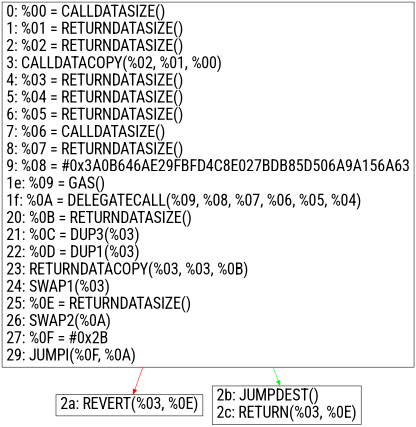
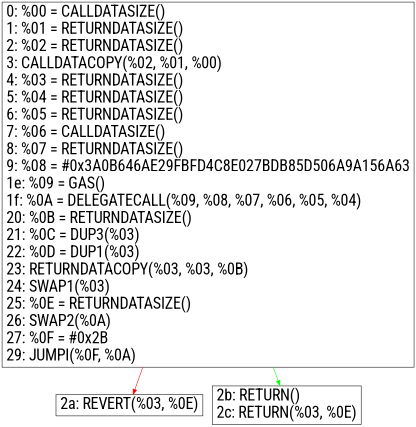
node "2b: JUMPDEST() 2c: RETURN(%03, %0E)": label "2b: JUMPDEST() 2c: RETURN(%03, %0E)" -> "2b: RETURN() 2c: RETURN(%03, %0E)"
